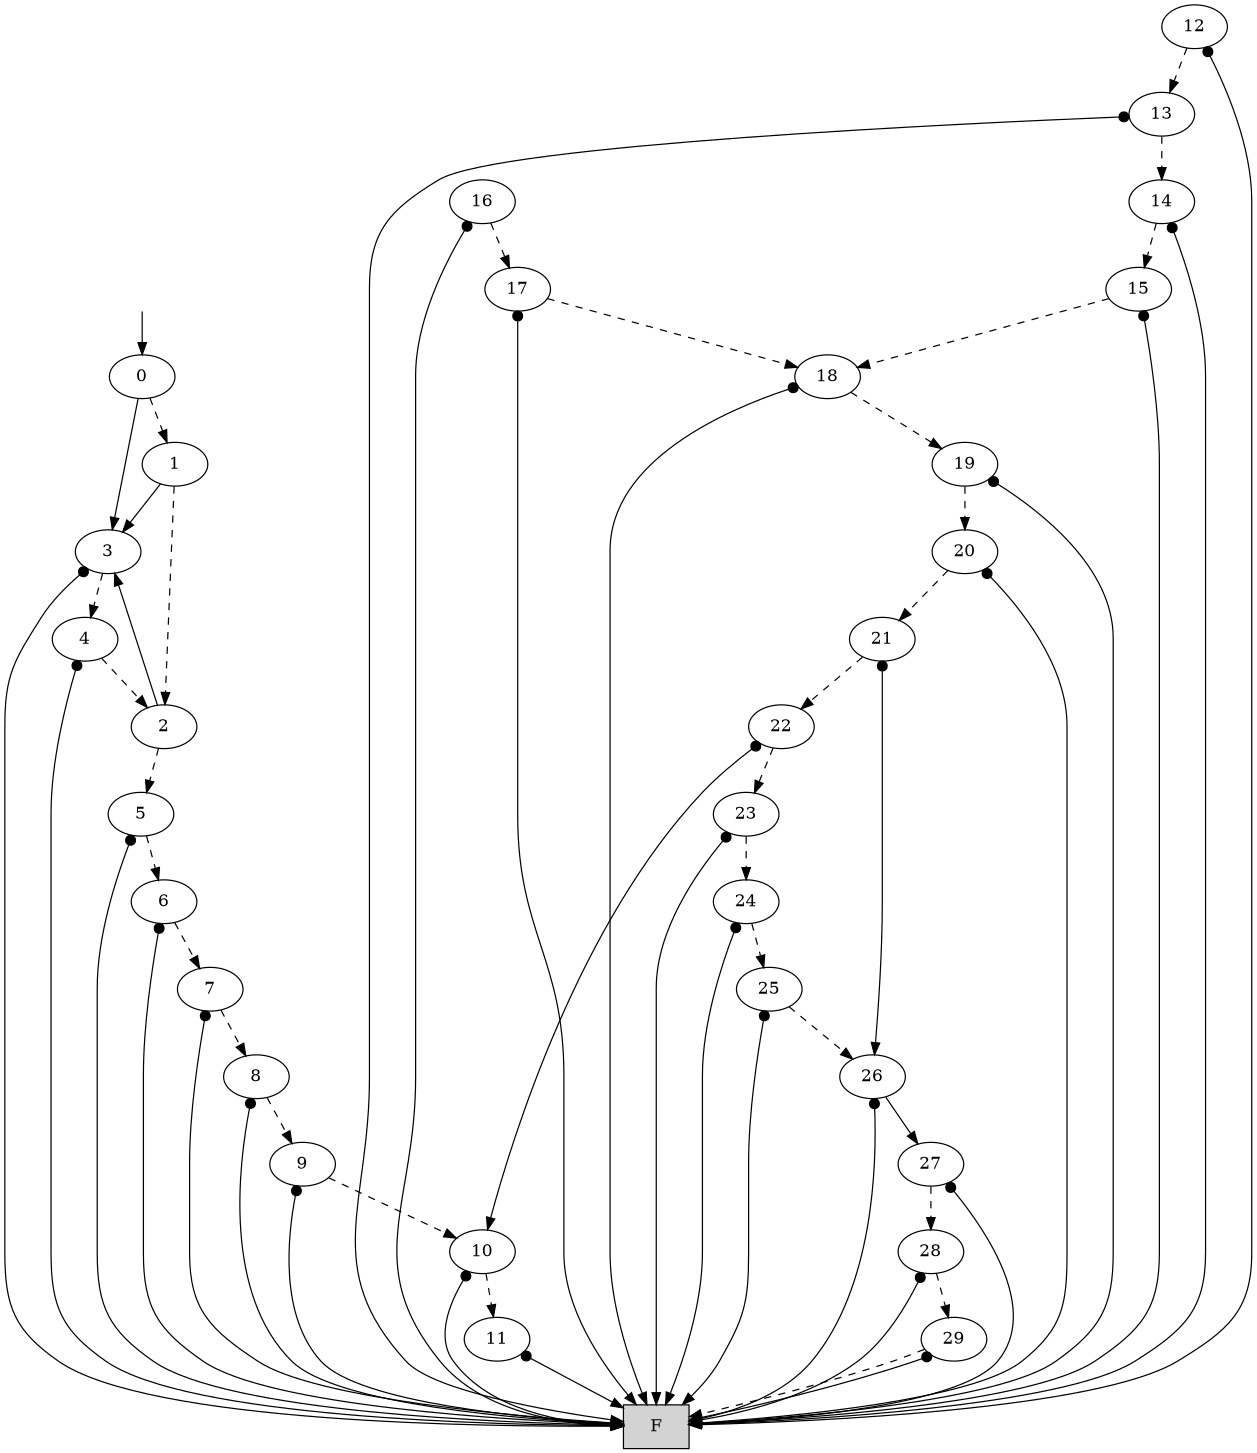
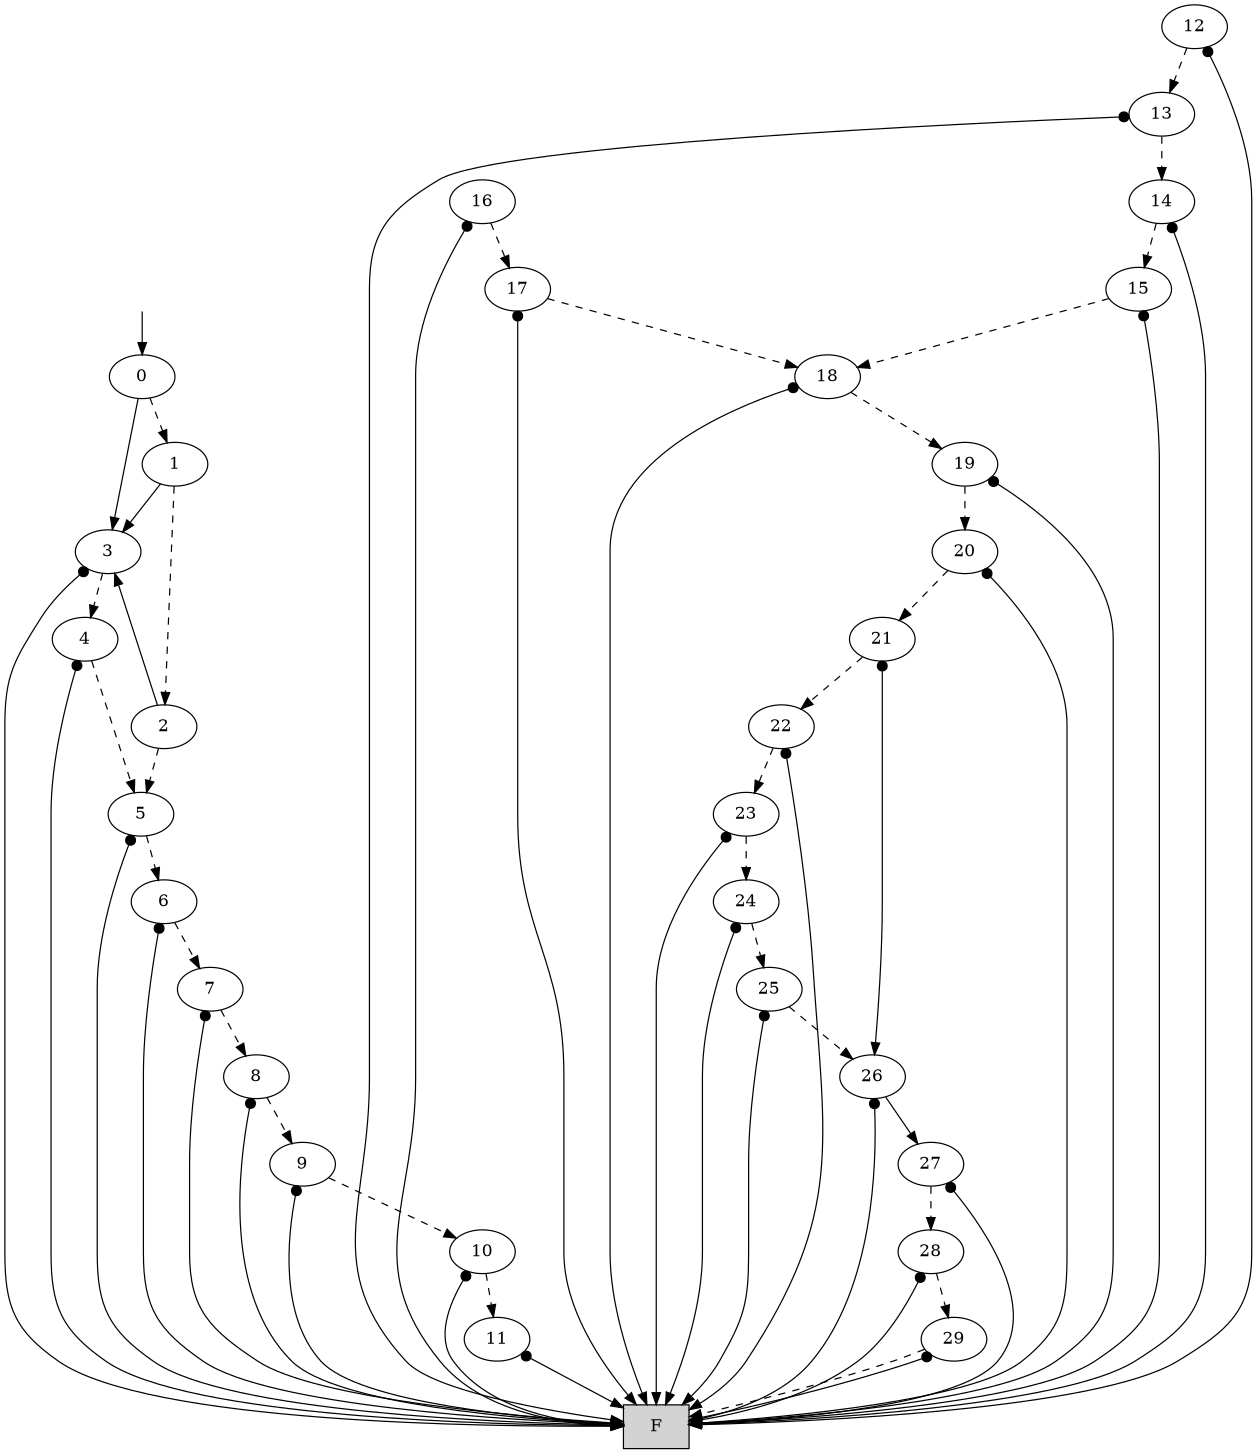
edge "4" -> "2": now "4" -> "5"
edge "22" -- "10": now "22" -- "F"
